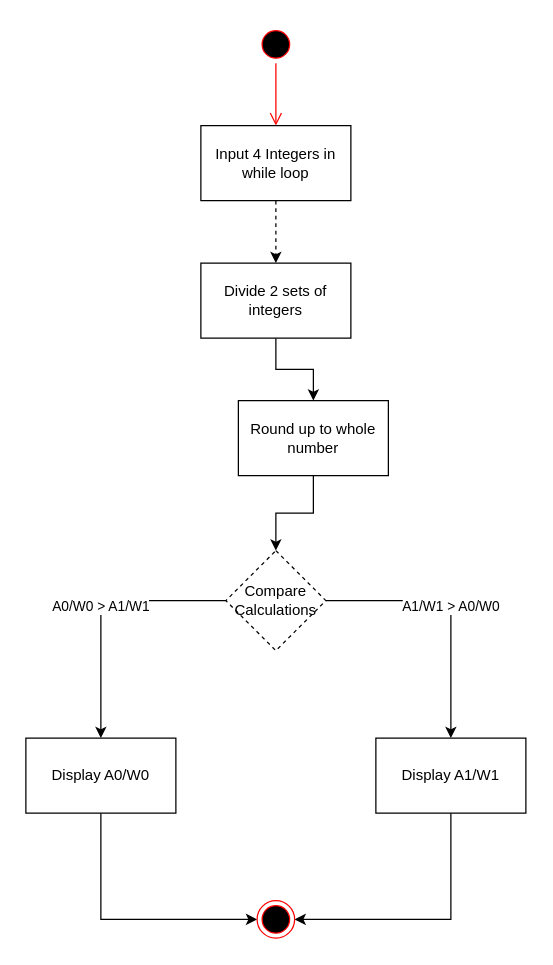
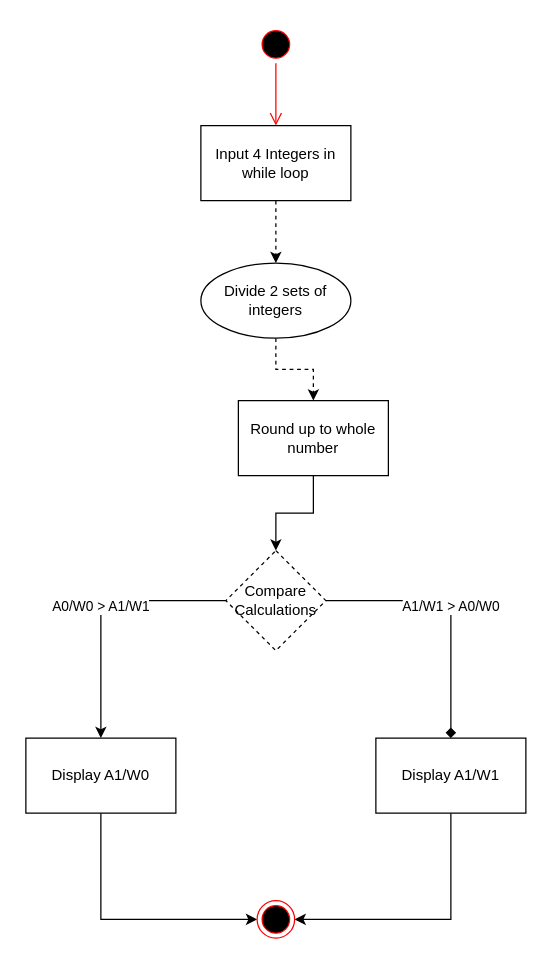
node "Divide 2 sets of integers": shape rectangle -> ellipse
edge "Divide 2 sets of integers" -> "Round up to whole number": style solid -> dashed
edge "Compare Calculations" -> "Display A1/W1": arrowhead classic -> diamond
node "Display A0/W0": label "Display A0/W0" -> "Display A1/W0"
